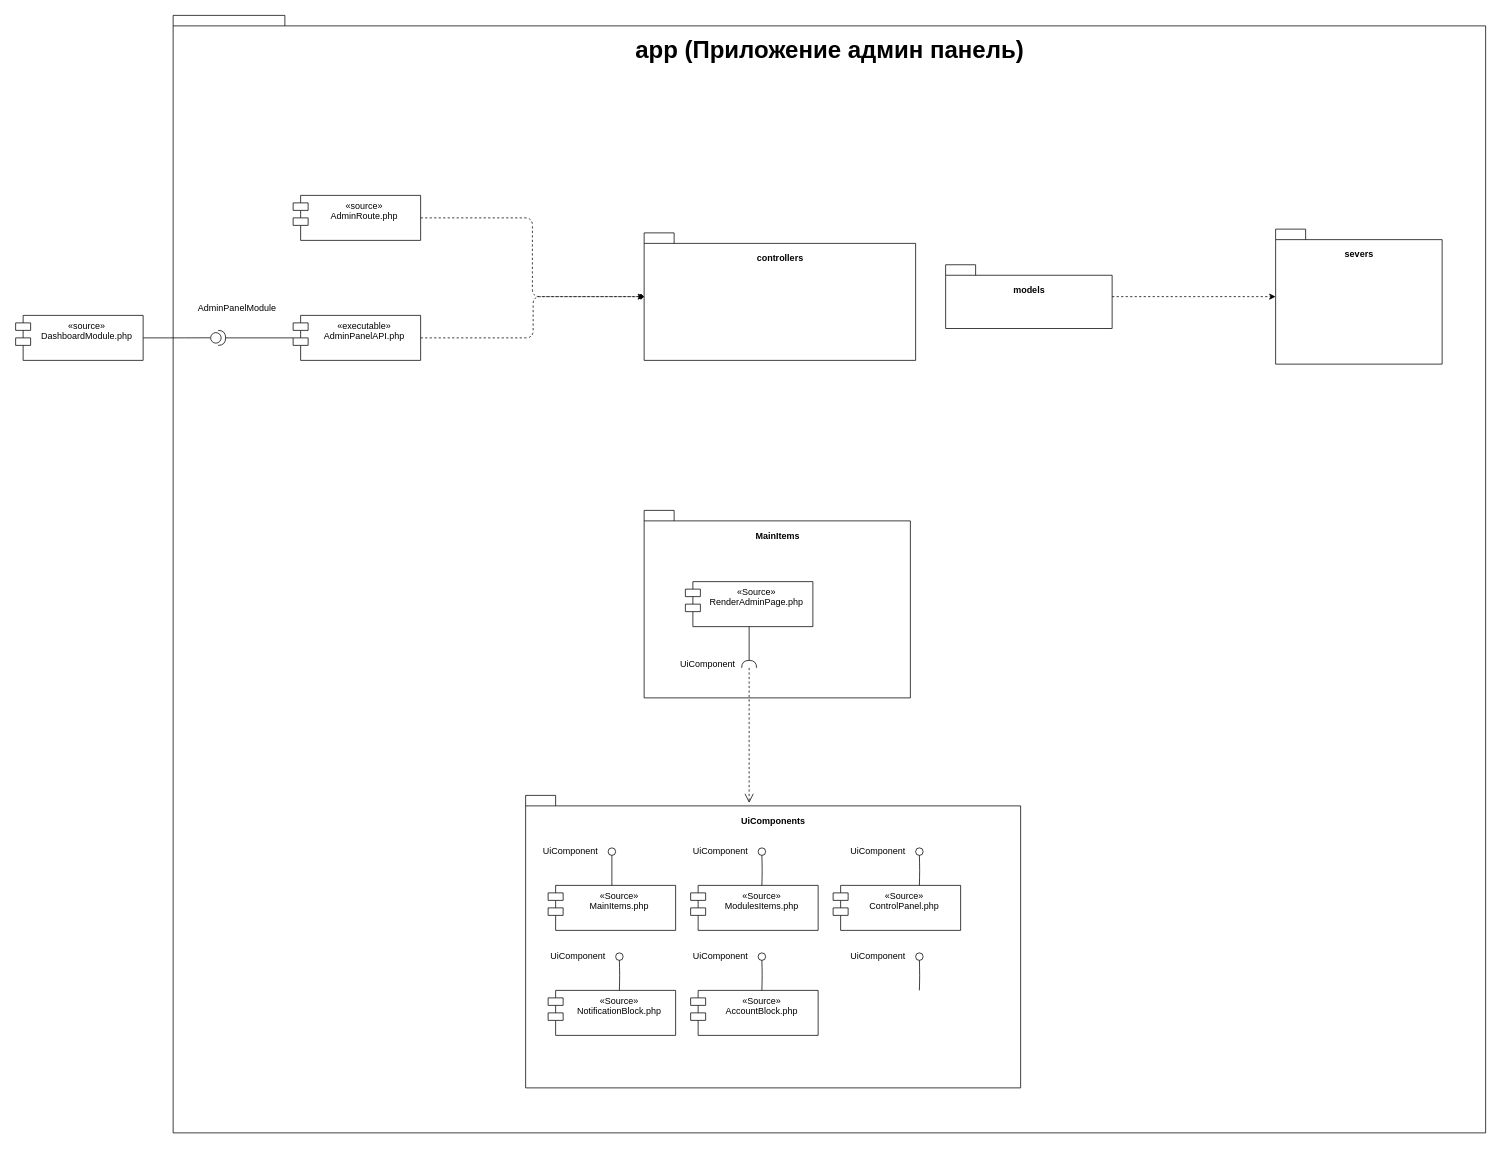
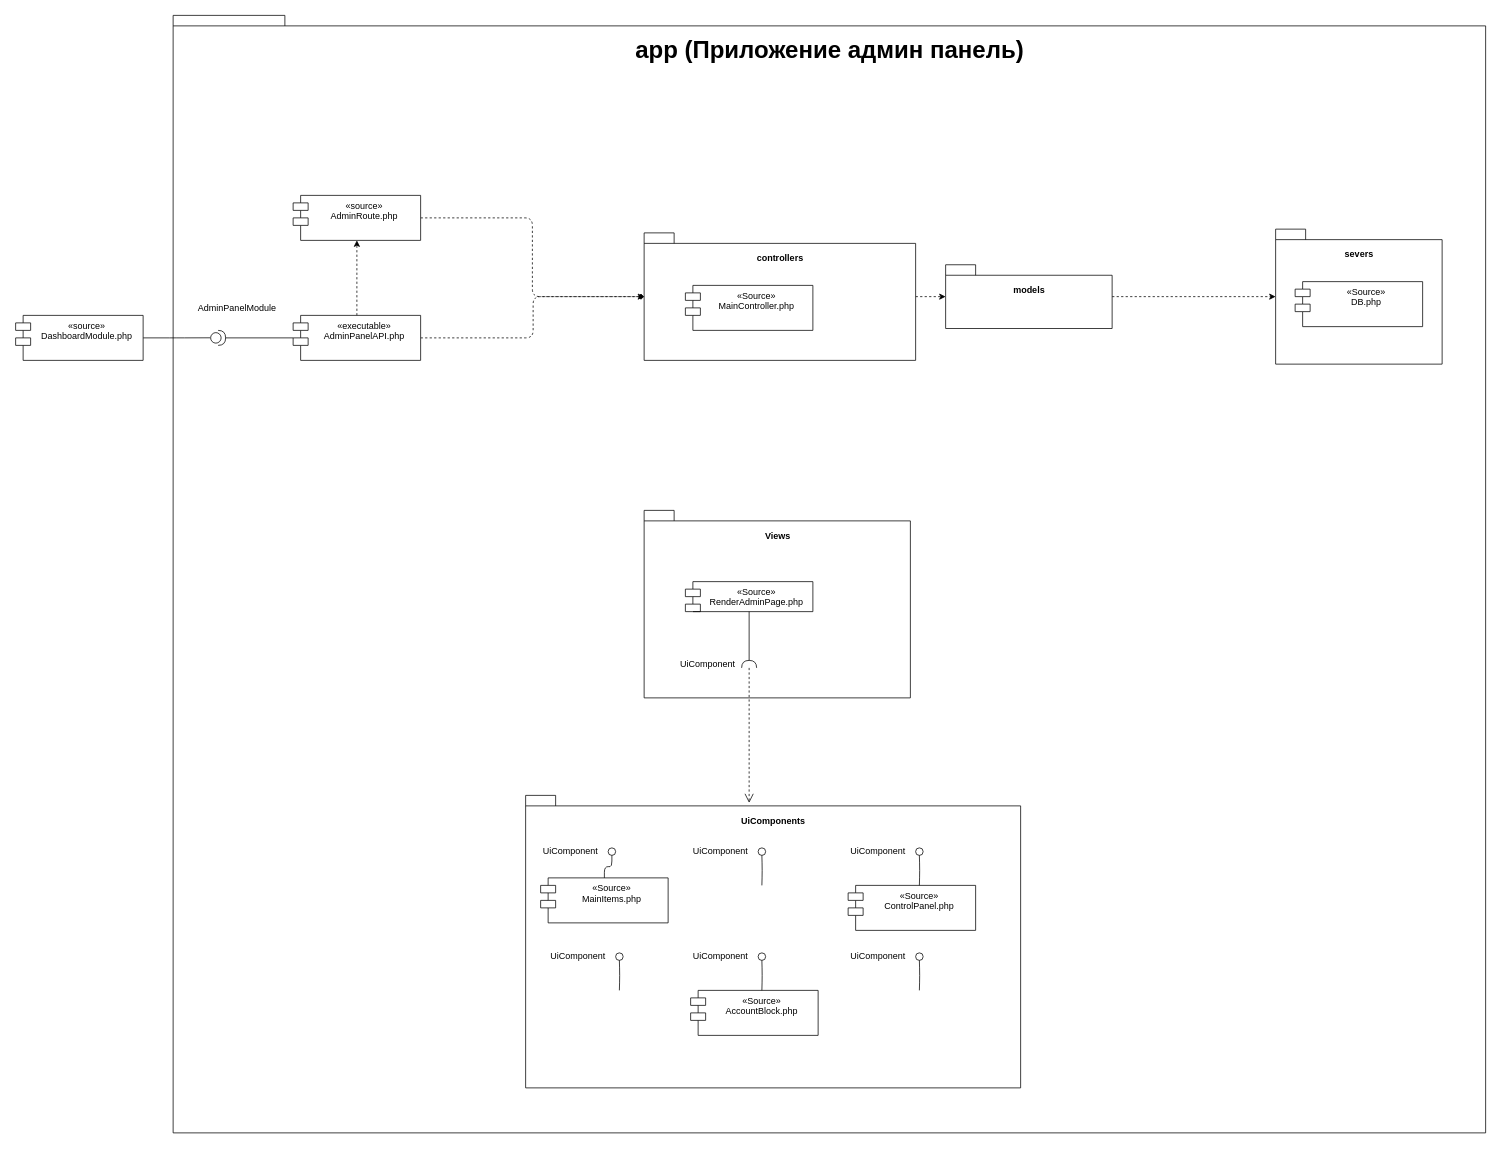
edge "«executable» AdminPanelAPI.php" -> "«source» AdminRoute.php": added
edge "controllers" -> "models": added
node "«Source» DB.php": added
node "«Source» MainController.php": added
node "MainItems": label "MainItems" -> "Views"
node "«Source» RenderAdminPage.php": size 128x45 -> 128x30
node "«Source» MainItems.php": moved (612, 908) -> (604, 900)
node "«Source» ModulesItems.php": removed
node "«Source» ControlPanel.php": moved (897, 908) -> (912, 908)
node "«Source» NotificationBlock.php": removed
